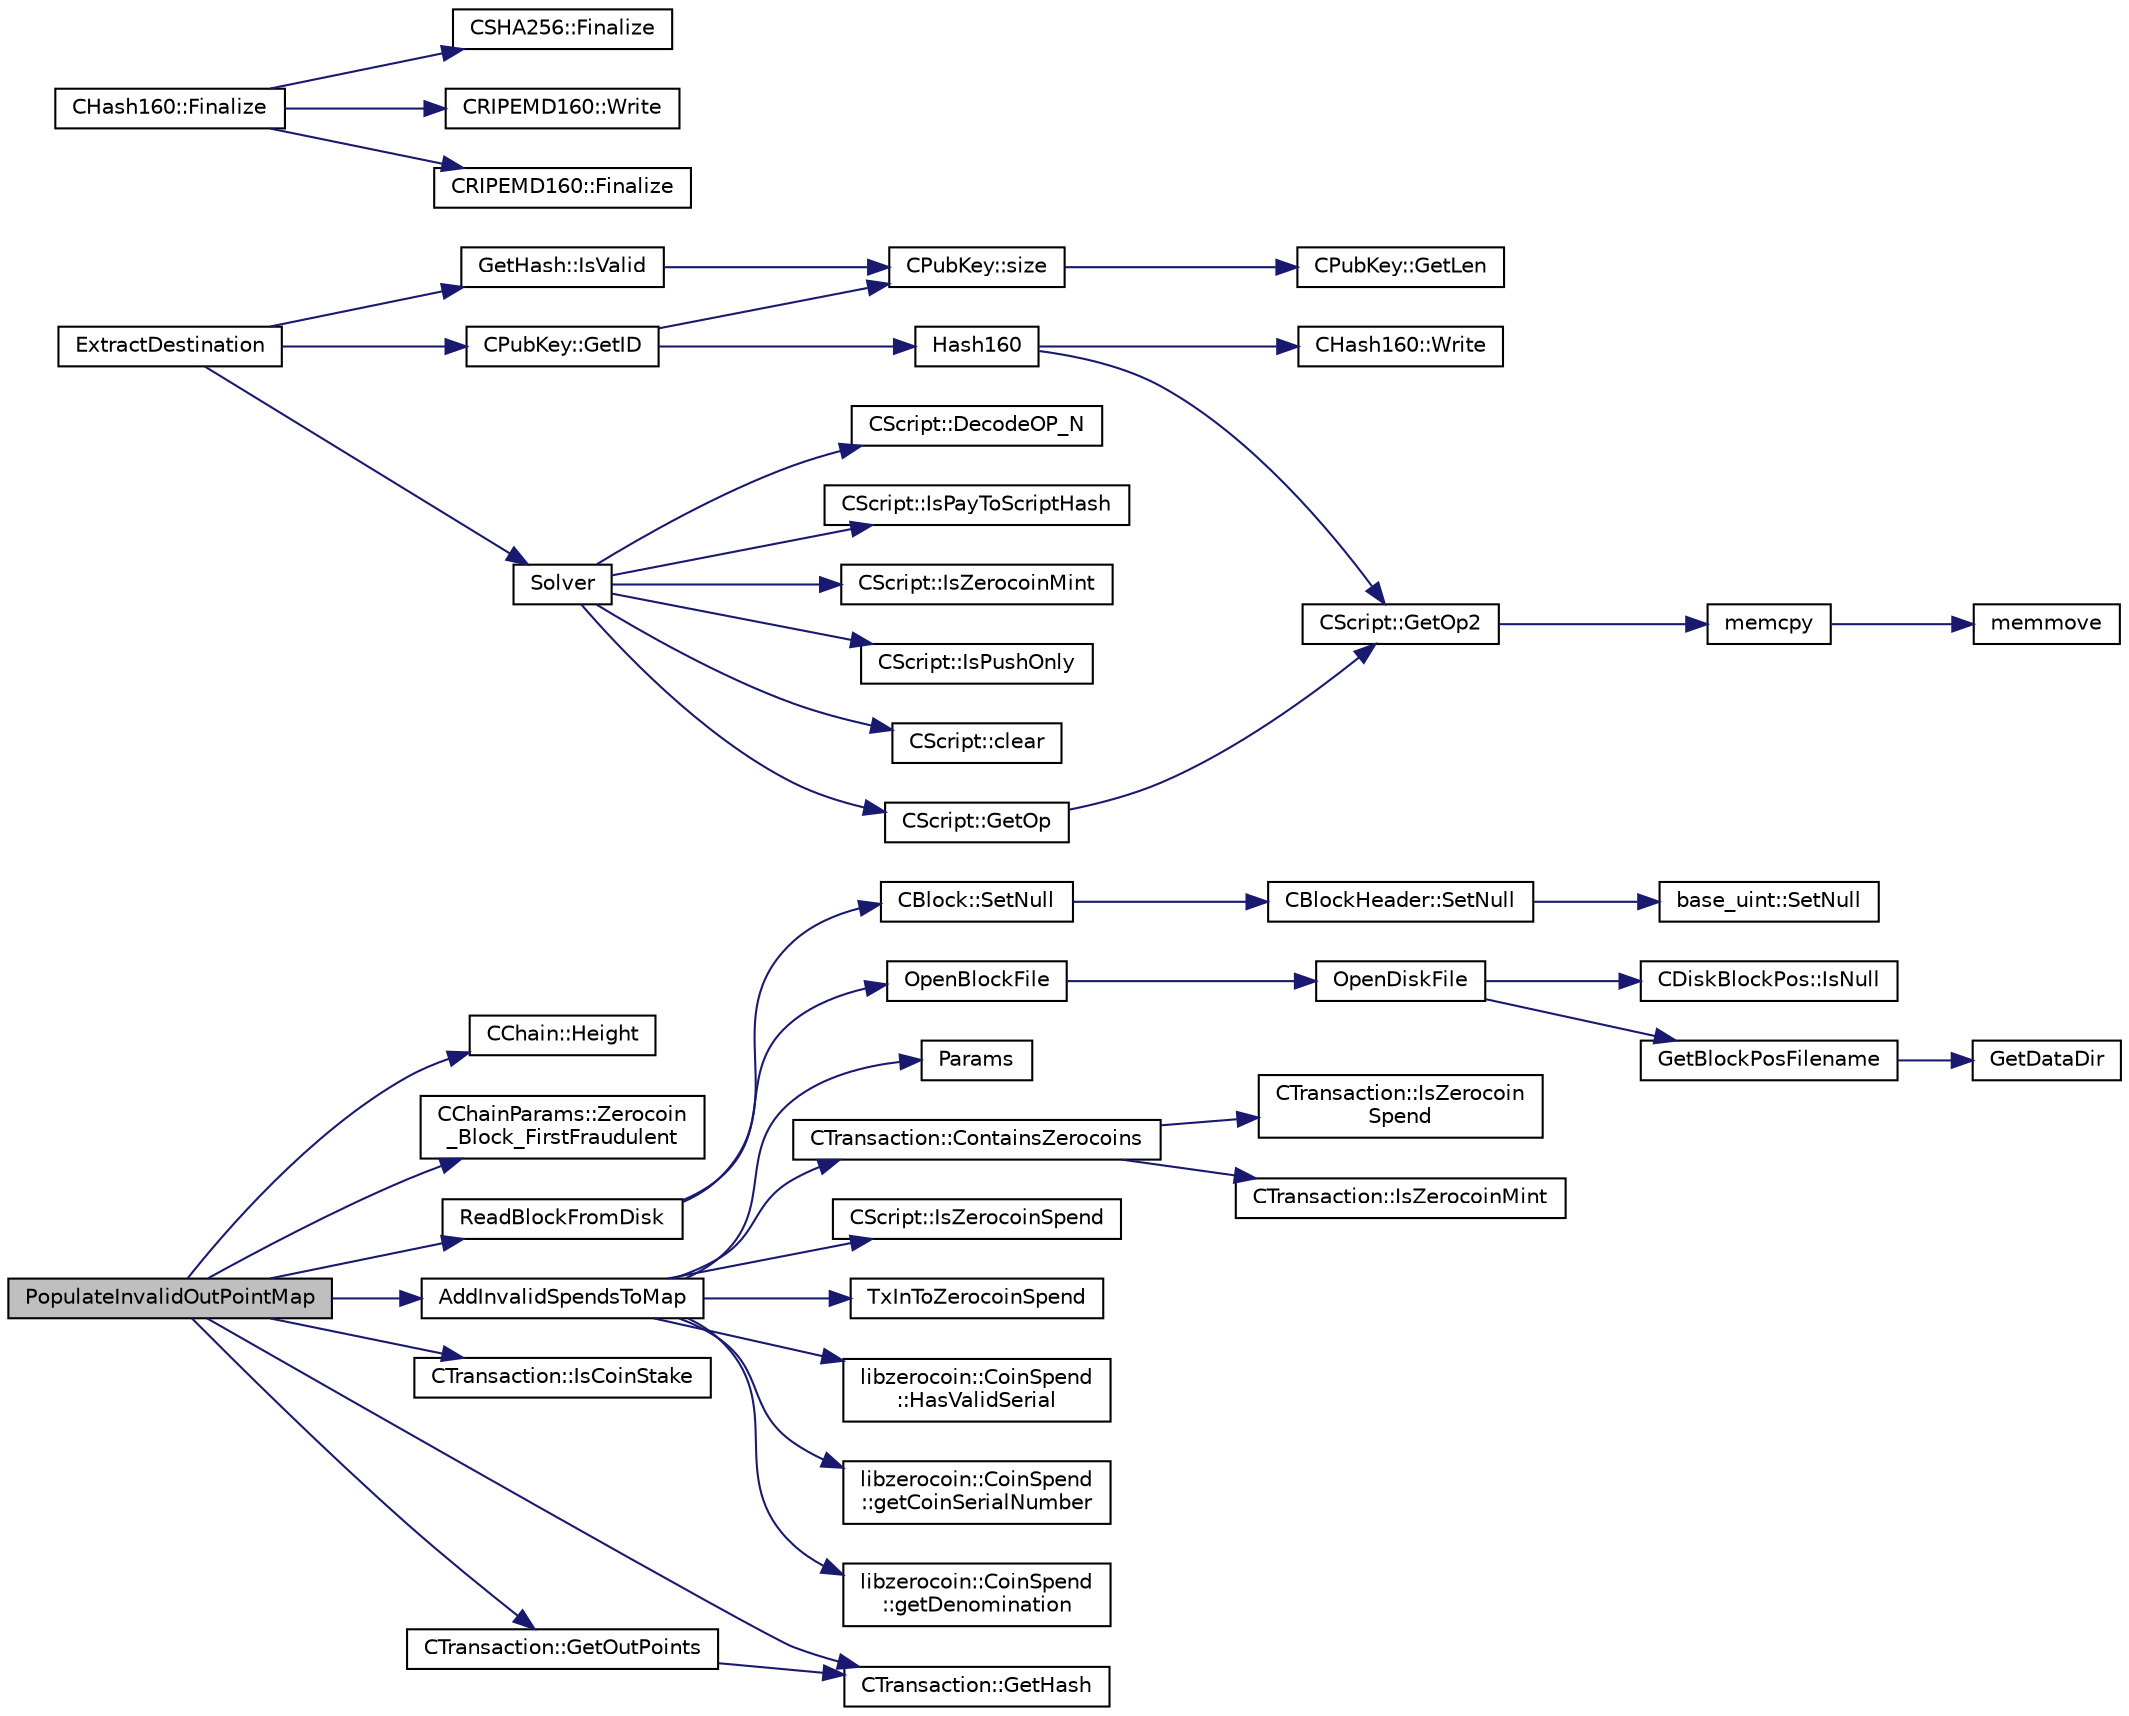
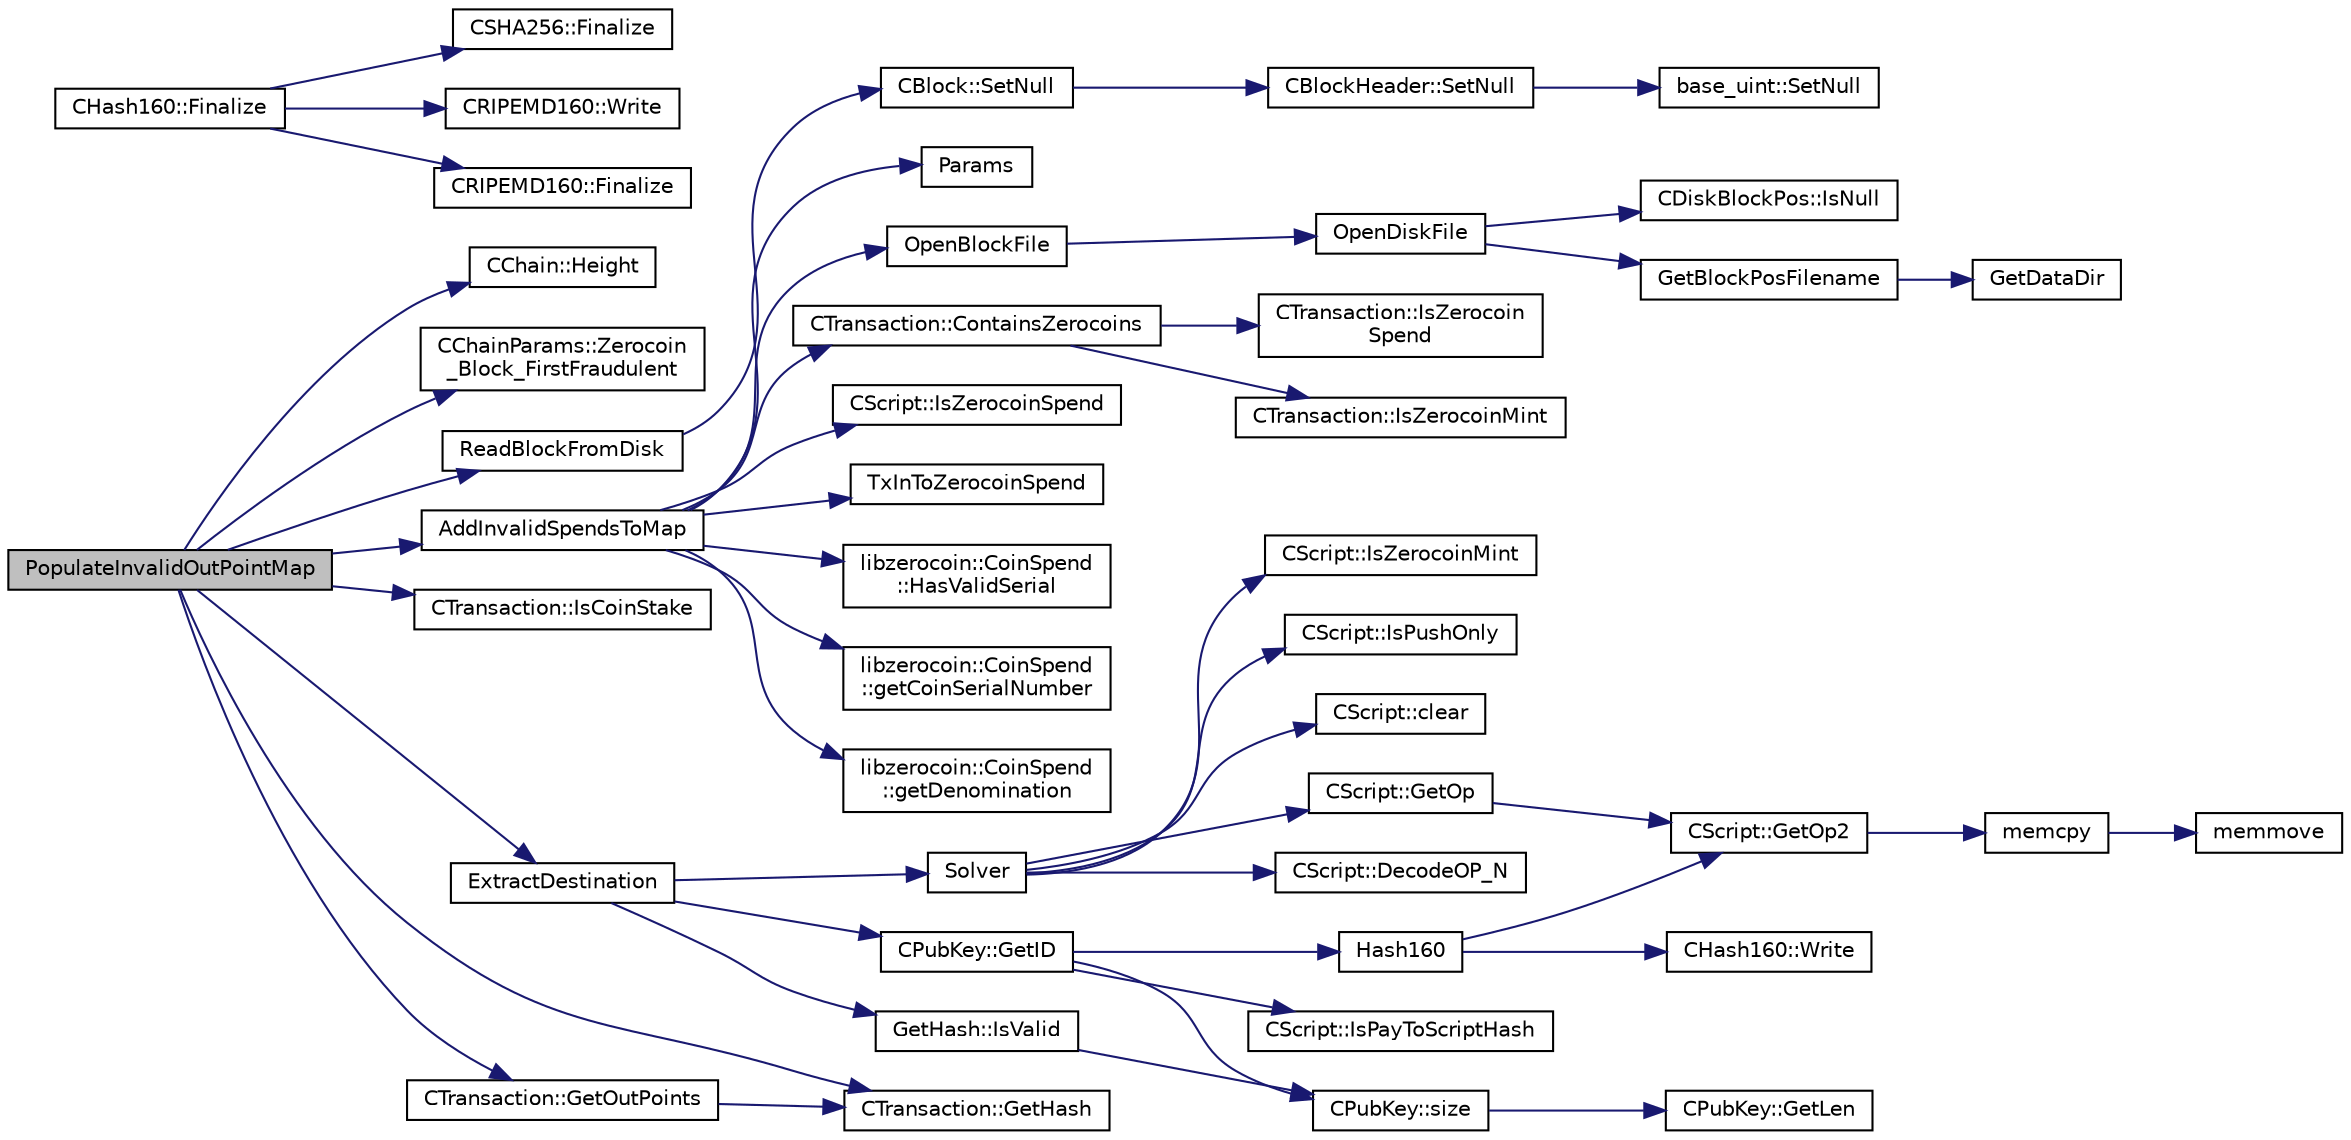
edge "Solver" -> "CScript::IsPayToScriptHash": now "CPubKey::GetID" -> "CScript::IsPayToScriptHash"
edge "PopulateInvalidOutPointMap" -> "ExtractDestination": added
edge "ReadBlockFromDisk" -> "OpenBlockFile": now "AddInvalidSpendsToMap" -> "OpenBlockFile"
